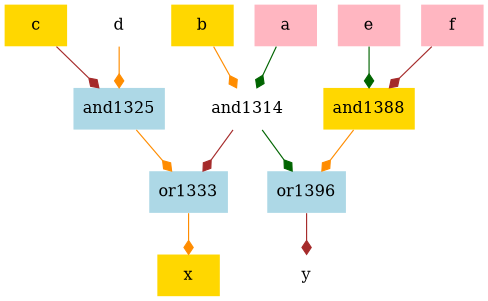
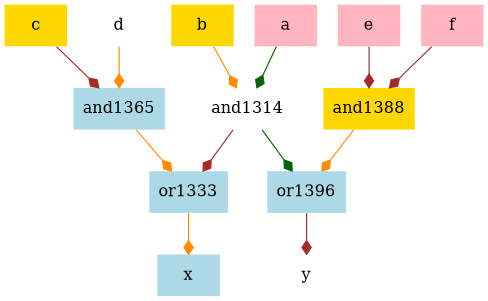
edge "e" -> "and1388": color darkgreen -> brown
node "and1325": label "and1325" -> "and1365"
node "x": fillcolor gold -> lightblue
